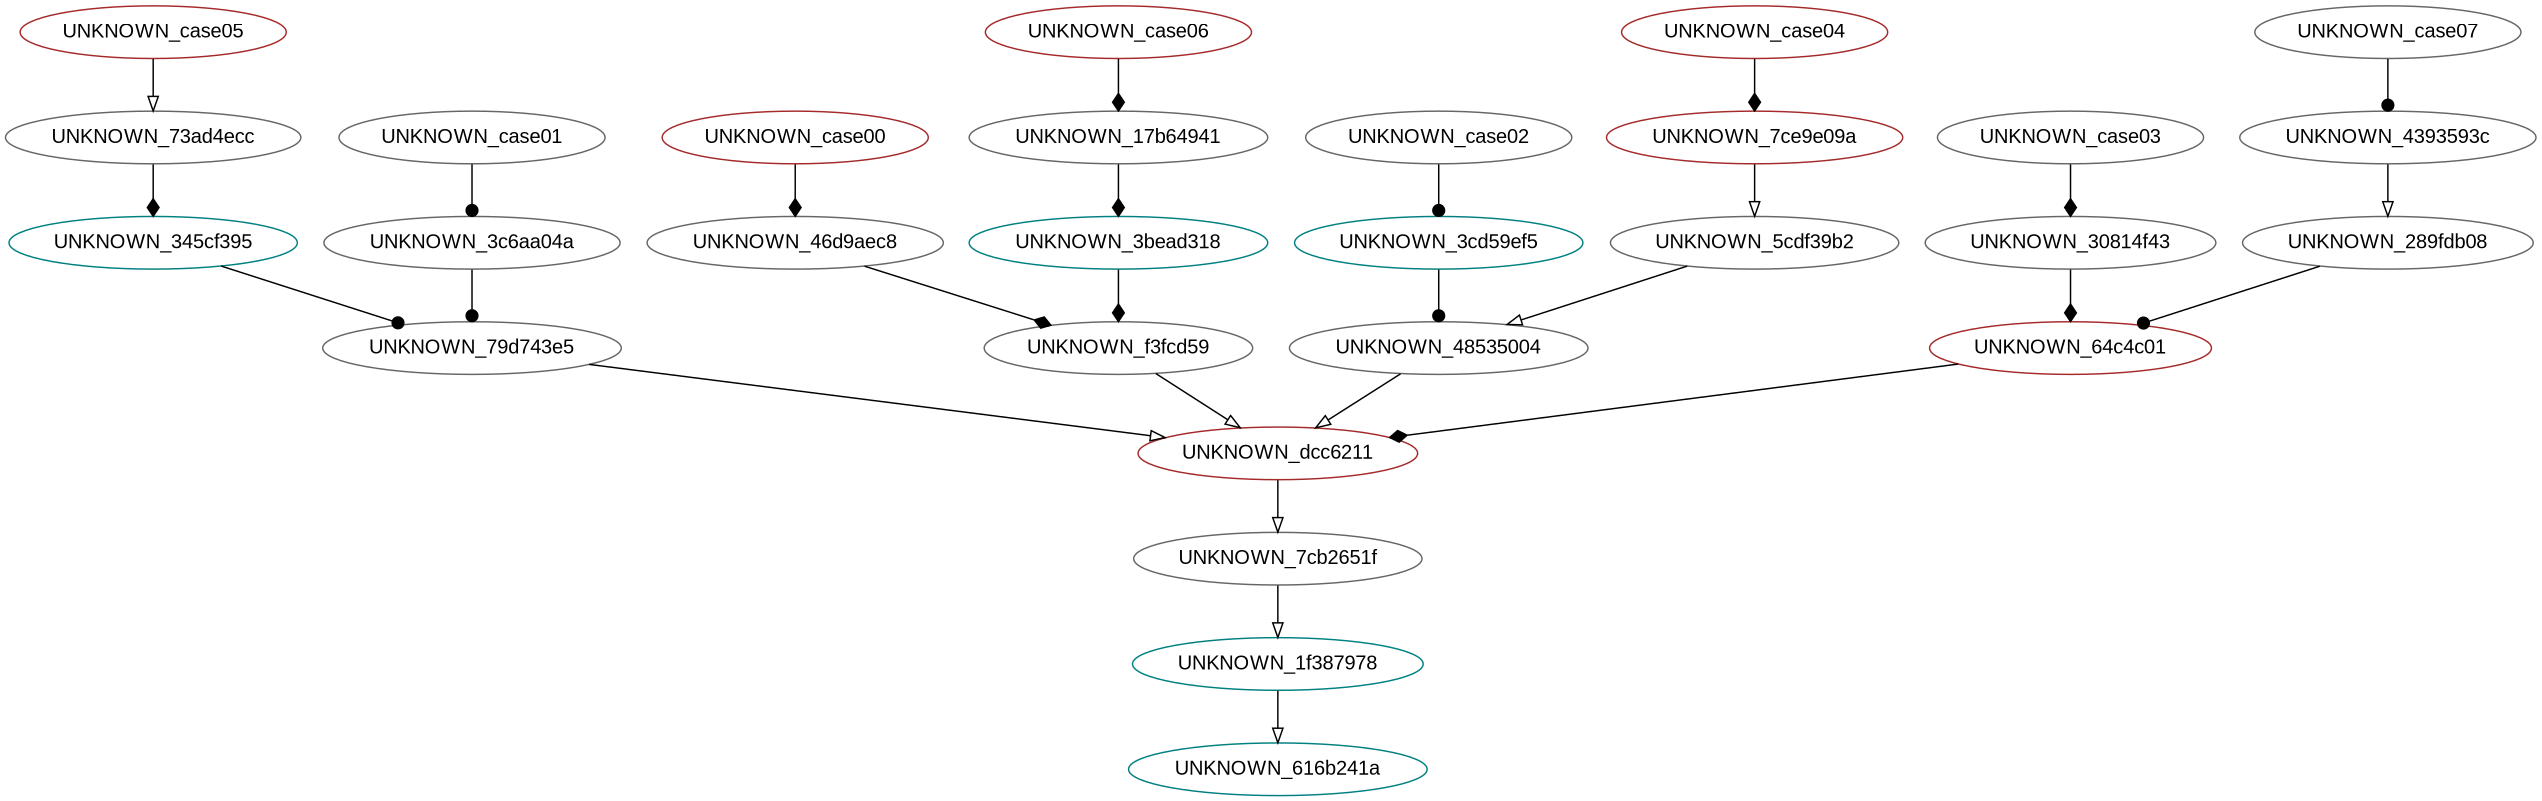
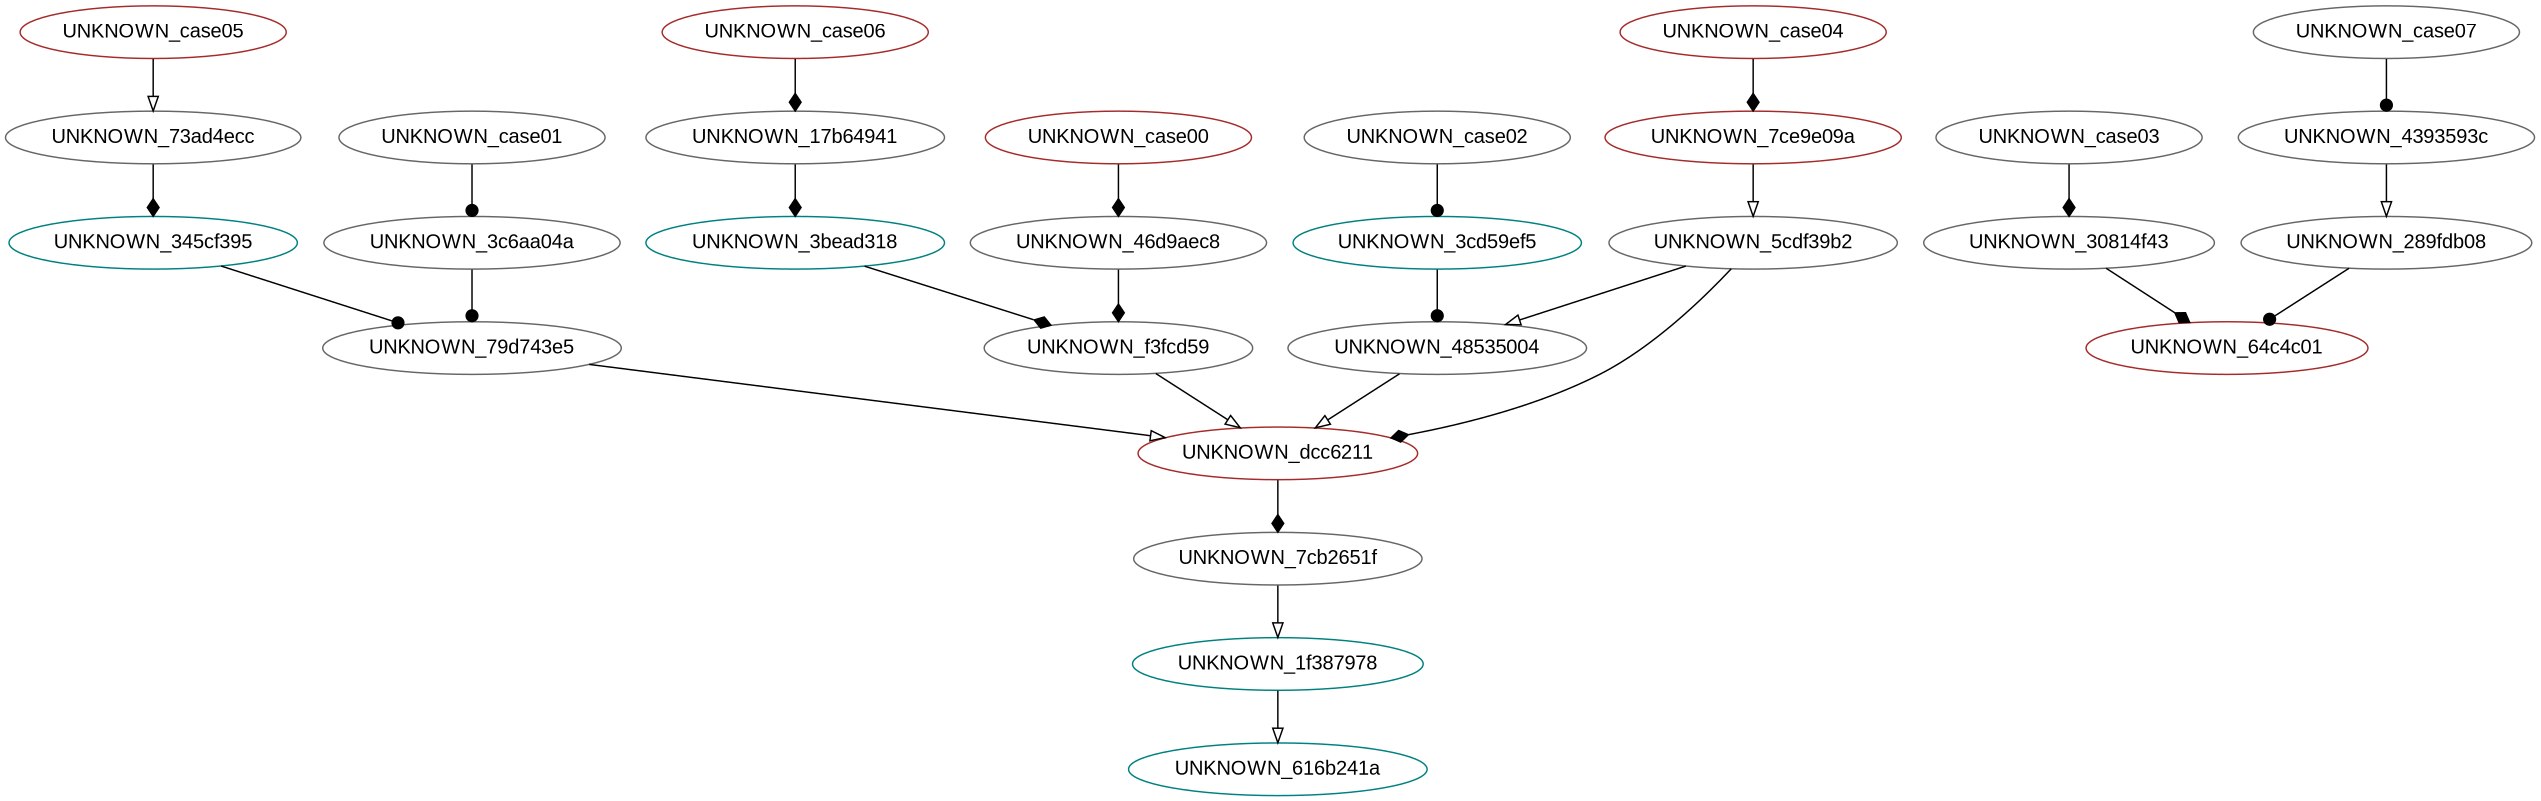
edge "UNKNOWN_64c4c01" -> "UNKNOWN_dcc6211": now "UNKNOWN_5cdf39b2" -> "UNKNOWN_dcc6211"
edge "UNKNOWN_dcc6211" -> "UNKNOWN_7cb2651f": arrowhead onormal -> diamond
